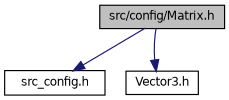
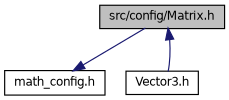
edge "src/config/Matrix.h" -> "Vector3.h": reversed
node "src_config.h": label "src_config.h" -> "math_config.h"
